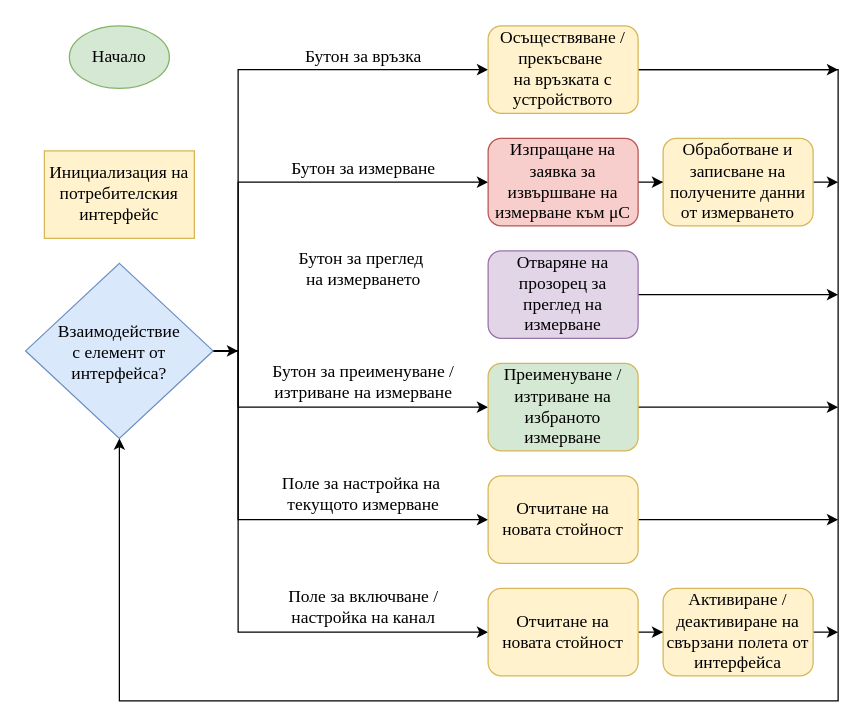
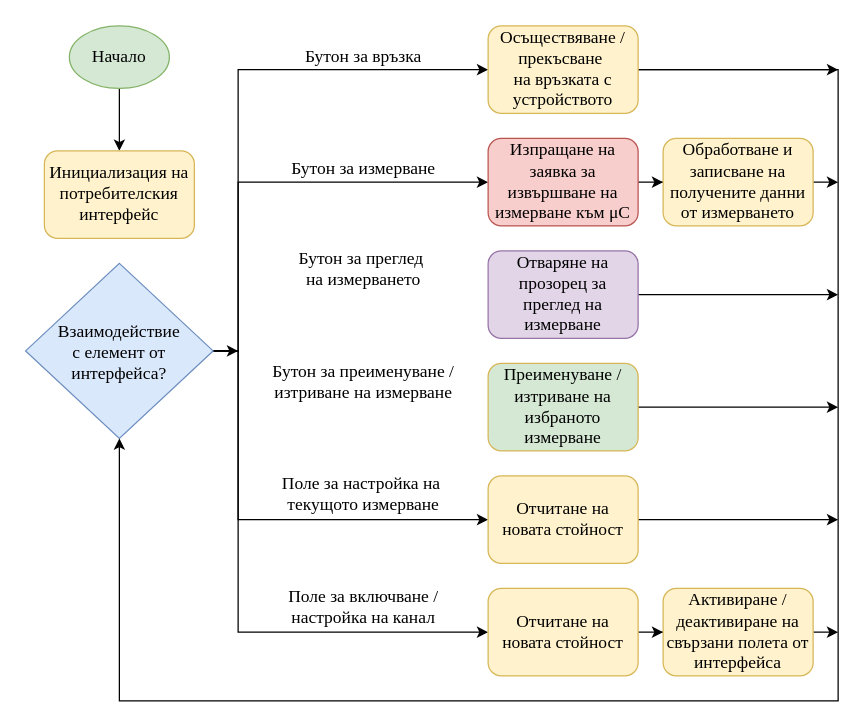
edge "Начало" -> "Инициализация на потребителския интерфейс": added
node "Инициализация на потребителския интерфейс": shape rectangle -> rounded rectangle
edge "Взаимодействие с елемент от интерфейса?" -> "Преименуване / изтриване на избраното измерване": removed
